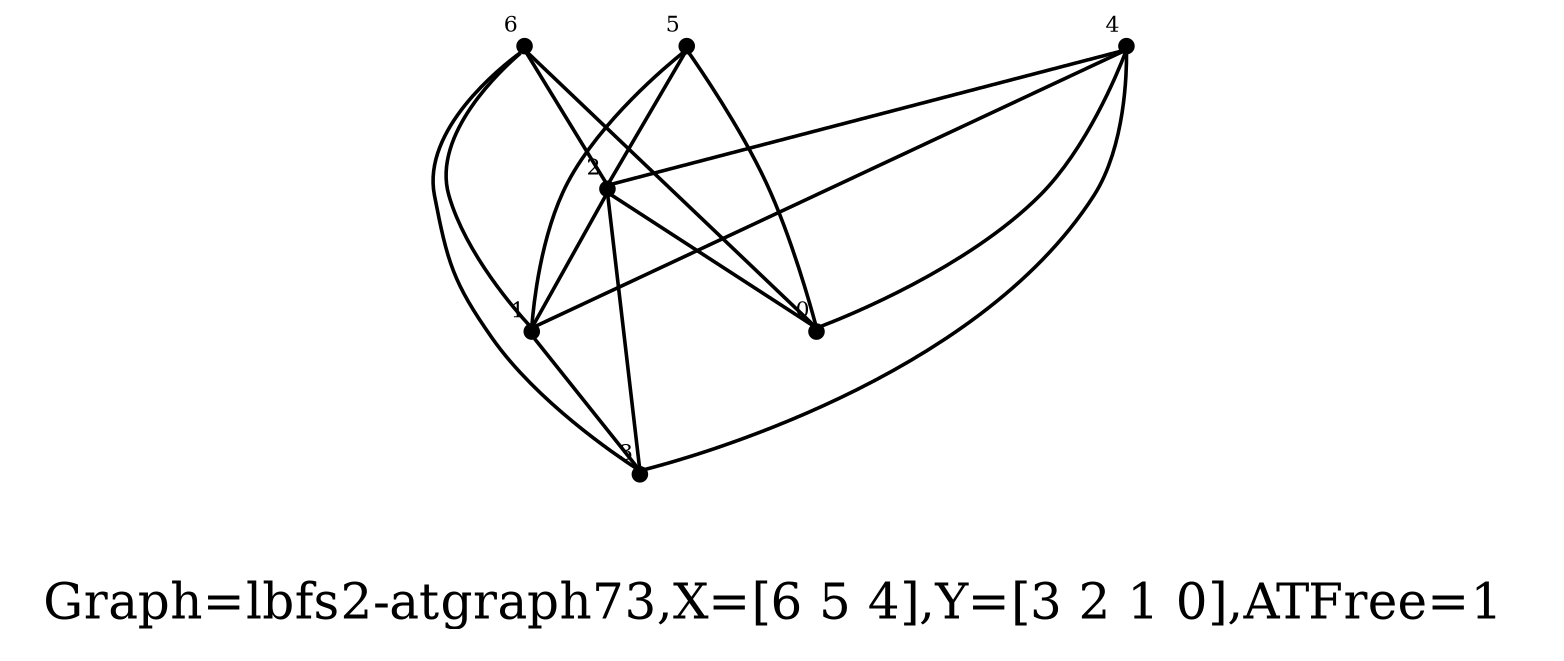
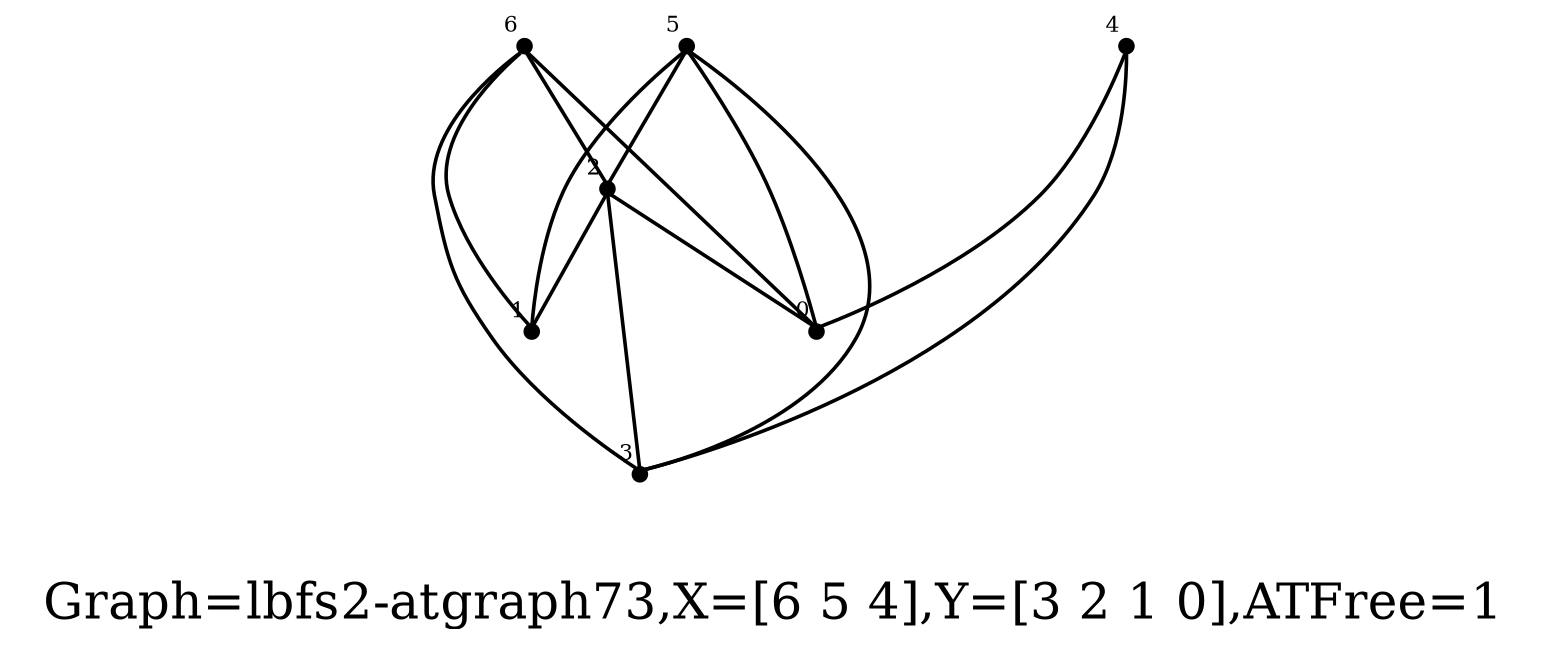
edge "4" -- "2": removed
edge "4" -- "1": removed
edge "1" -- "3": now "5" -- "3"
